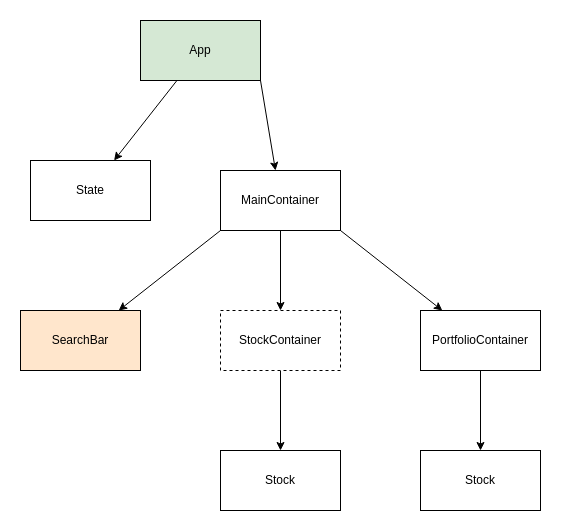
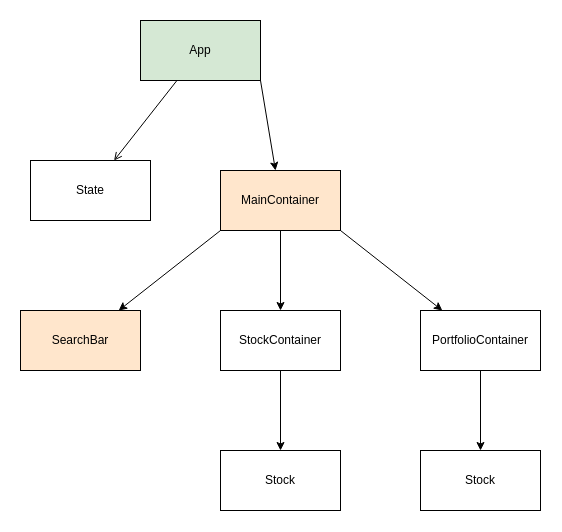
edge "App" -> "State": arrowhead classic -> open
node "MainContainer": fillcolor #ffffff -> #ffe6cc
node "StockContainer": style dashed -> solid
